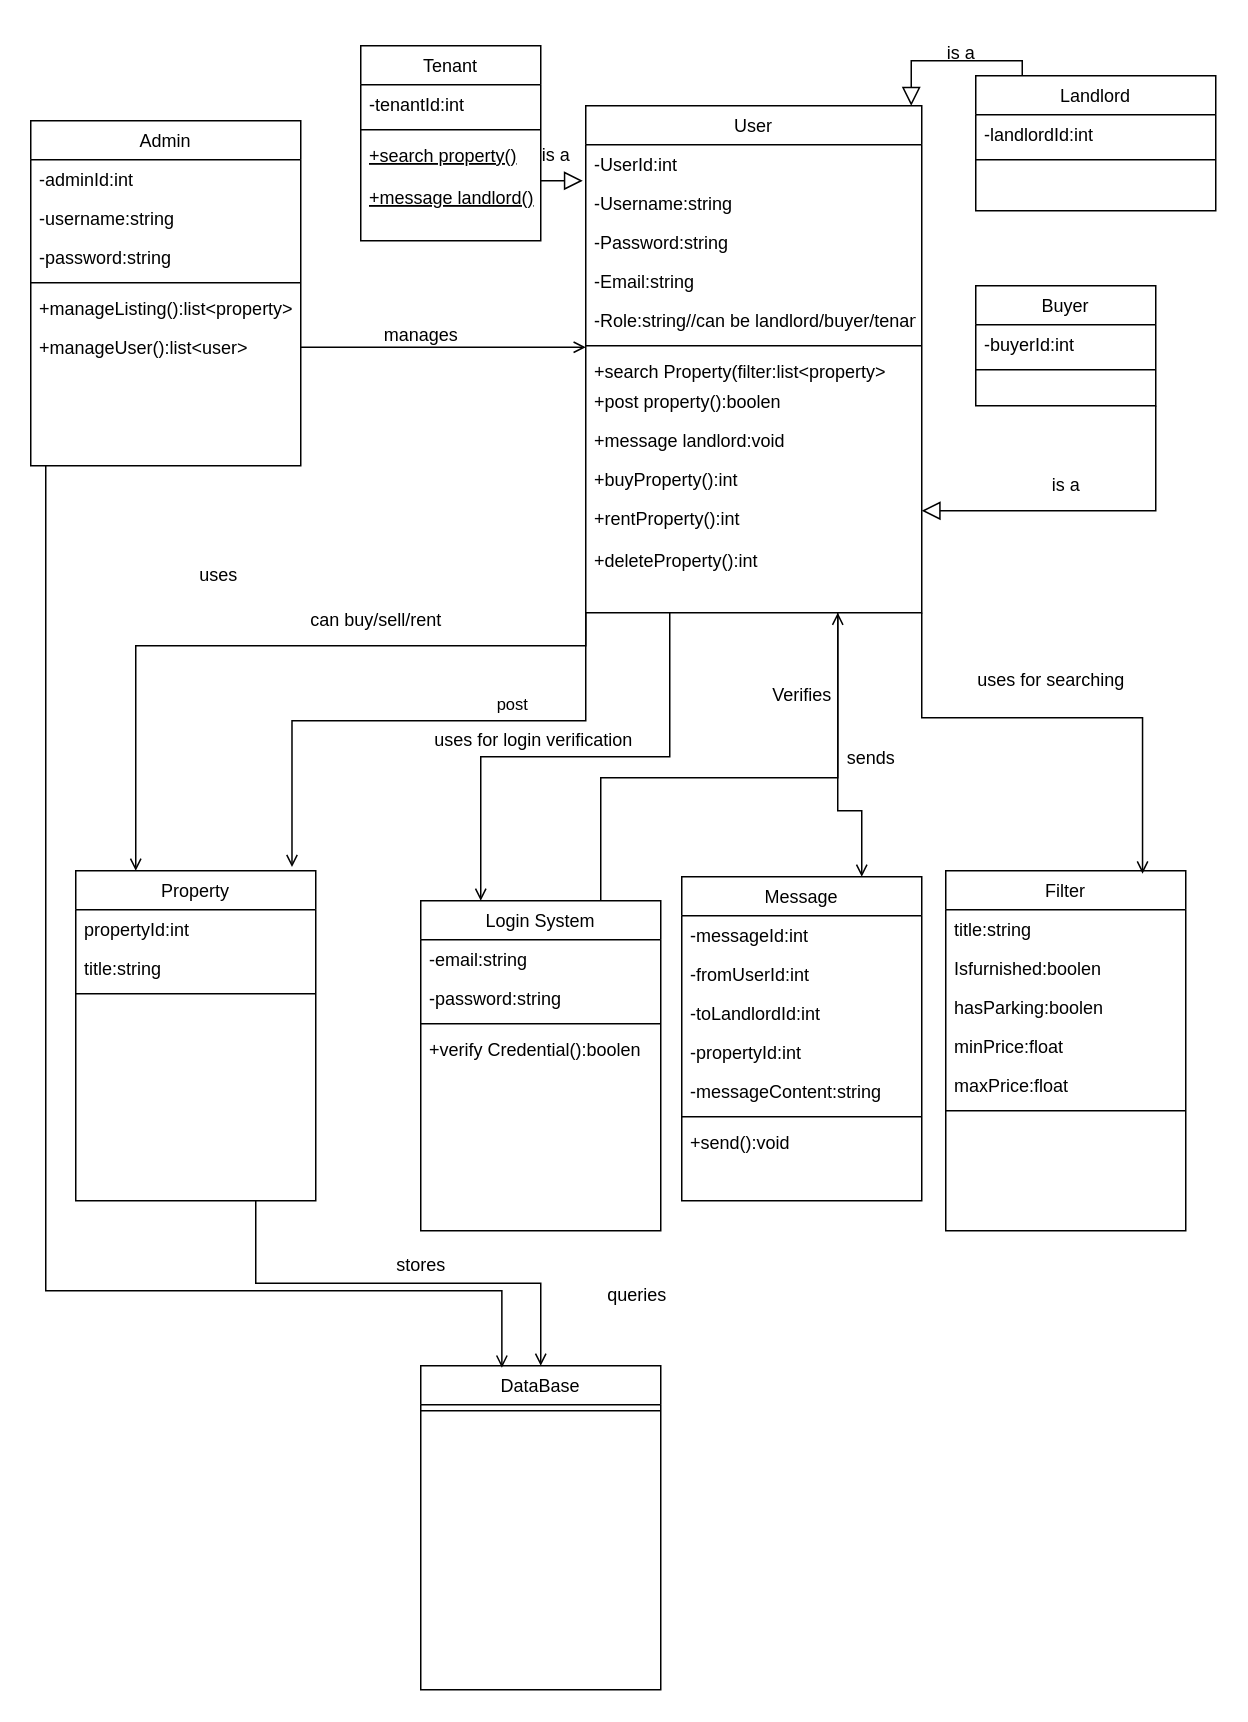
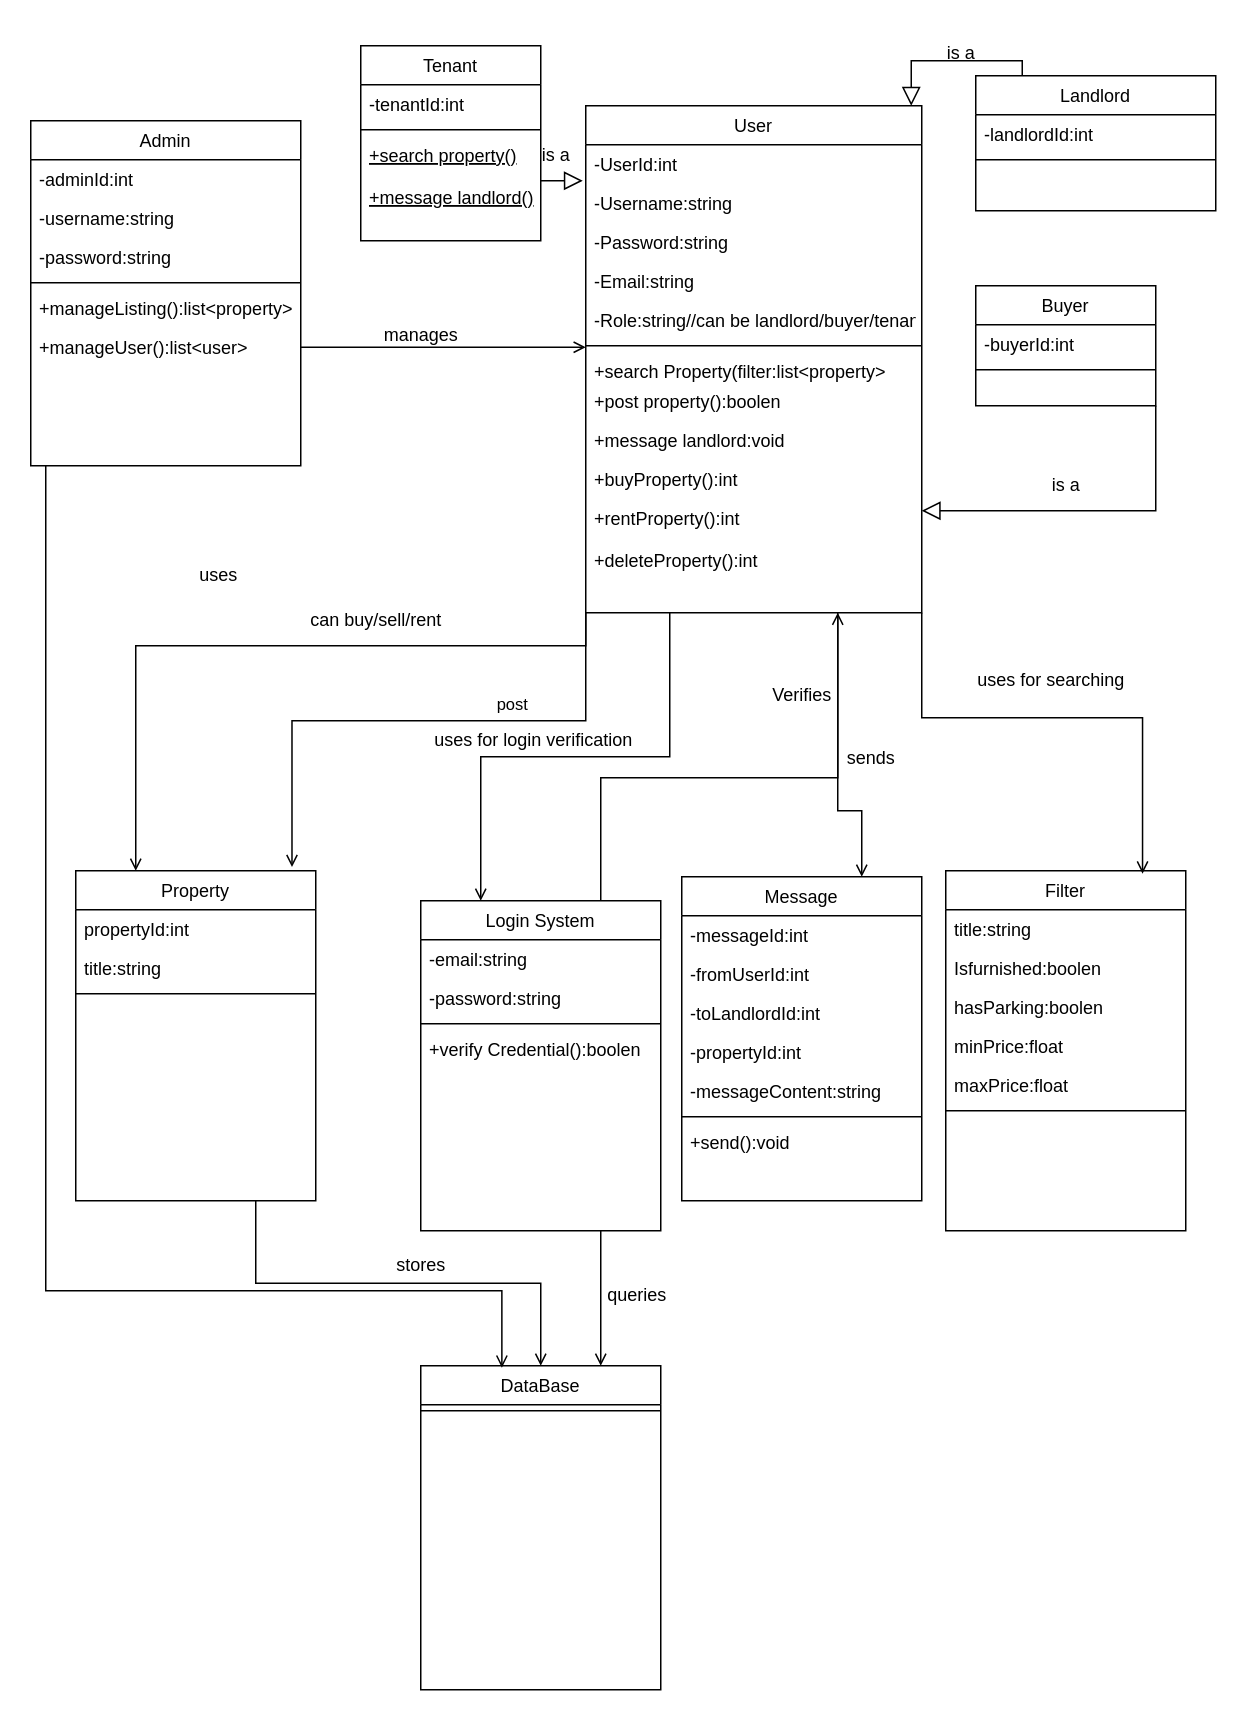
edge "Login System" -> "DataBase": added
